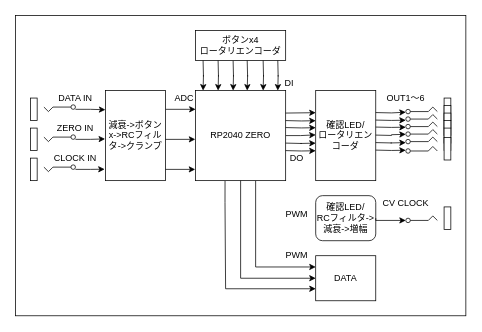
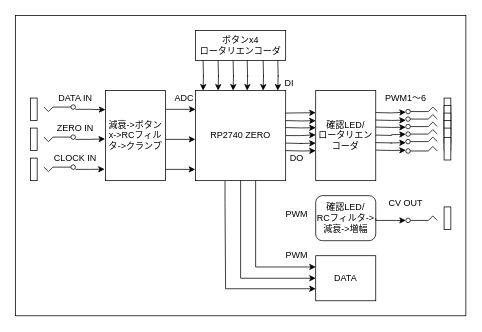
node "OUT1～6": label "OUT1～6" -> "PWM1～6"
node "RP2040 ZERO": label "RP2040 ZERO" -> "RP2740 ZERO"
node "CV CLOCK": label "CV CLOCK" -> "CV OUT"
